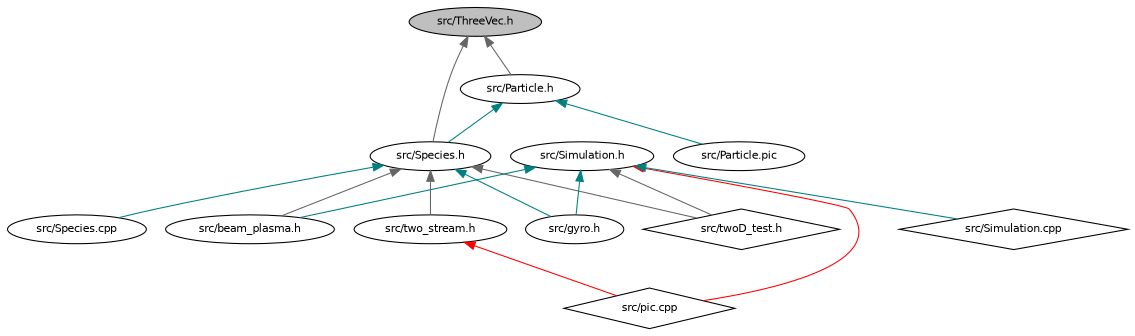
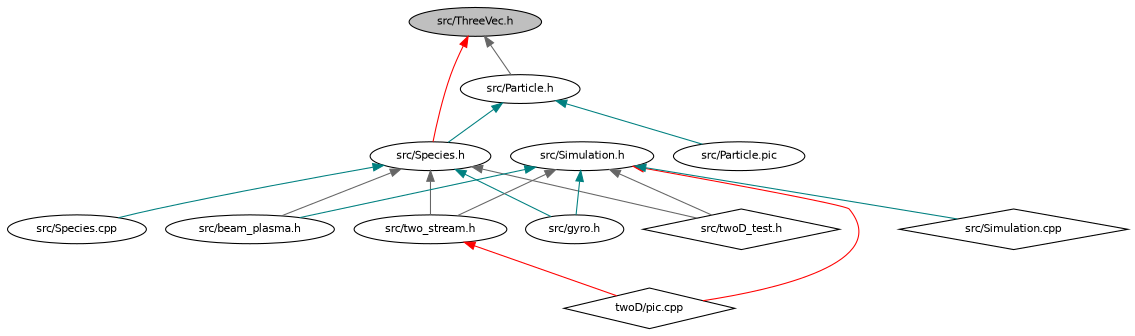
edge "src/Species.h" -> "src/ThreeVec.h": color gray40 -> red
edge "src/two_stream.h" -> "src/Simulation.h": added
node "src/pic.cpp": label "src/pic.cpp" -> "twoD/pic.cpp"
